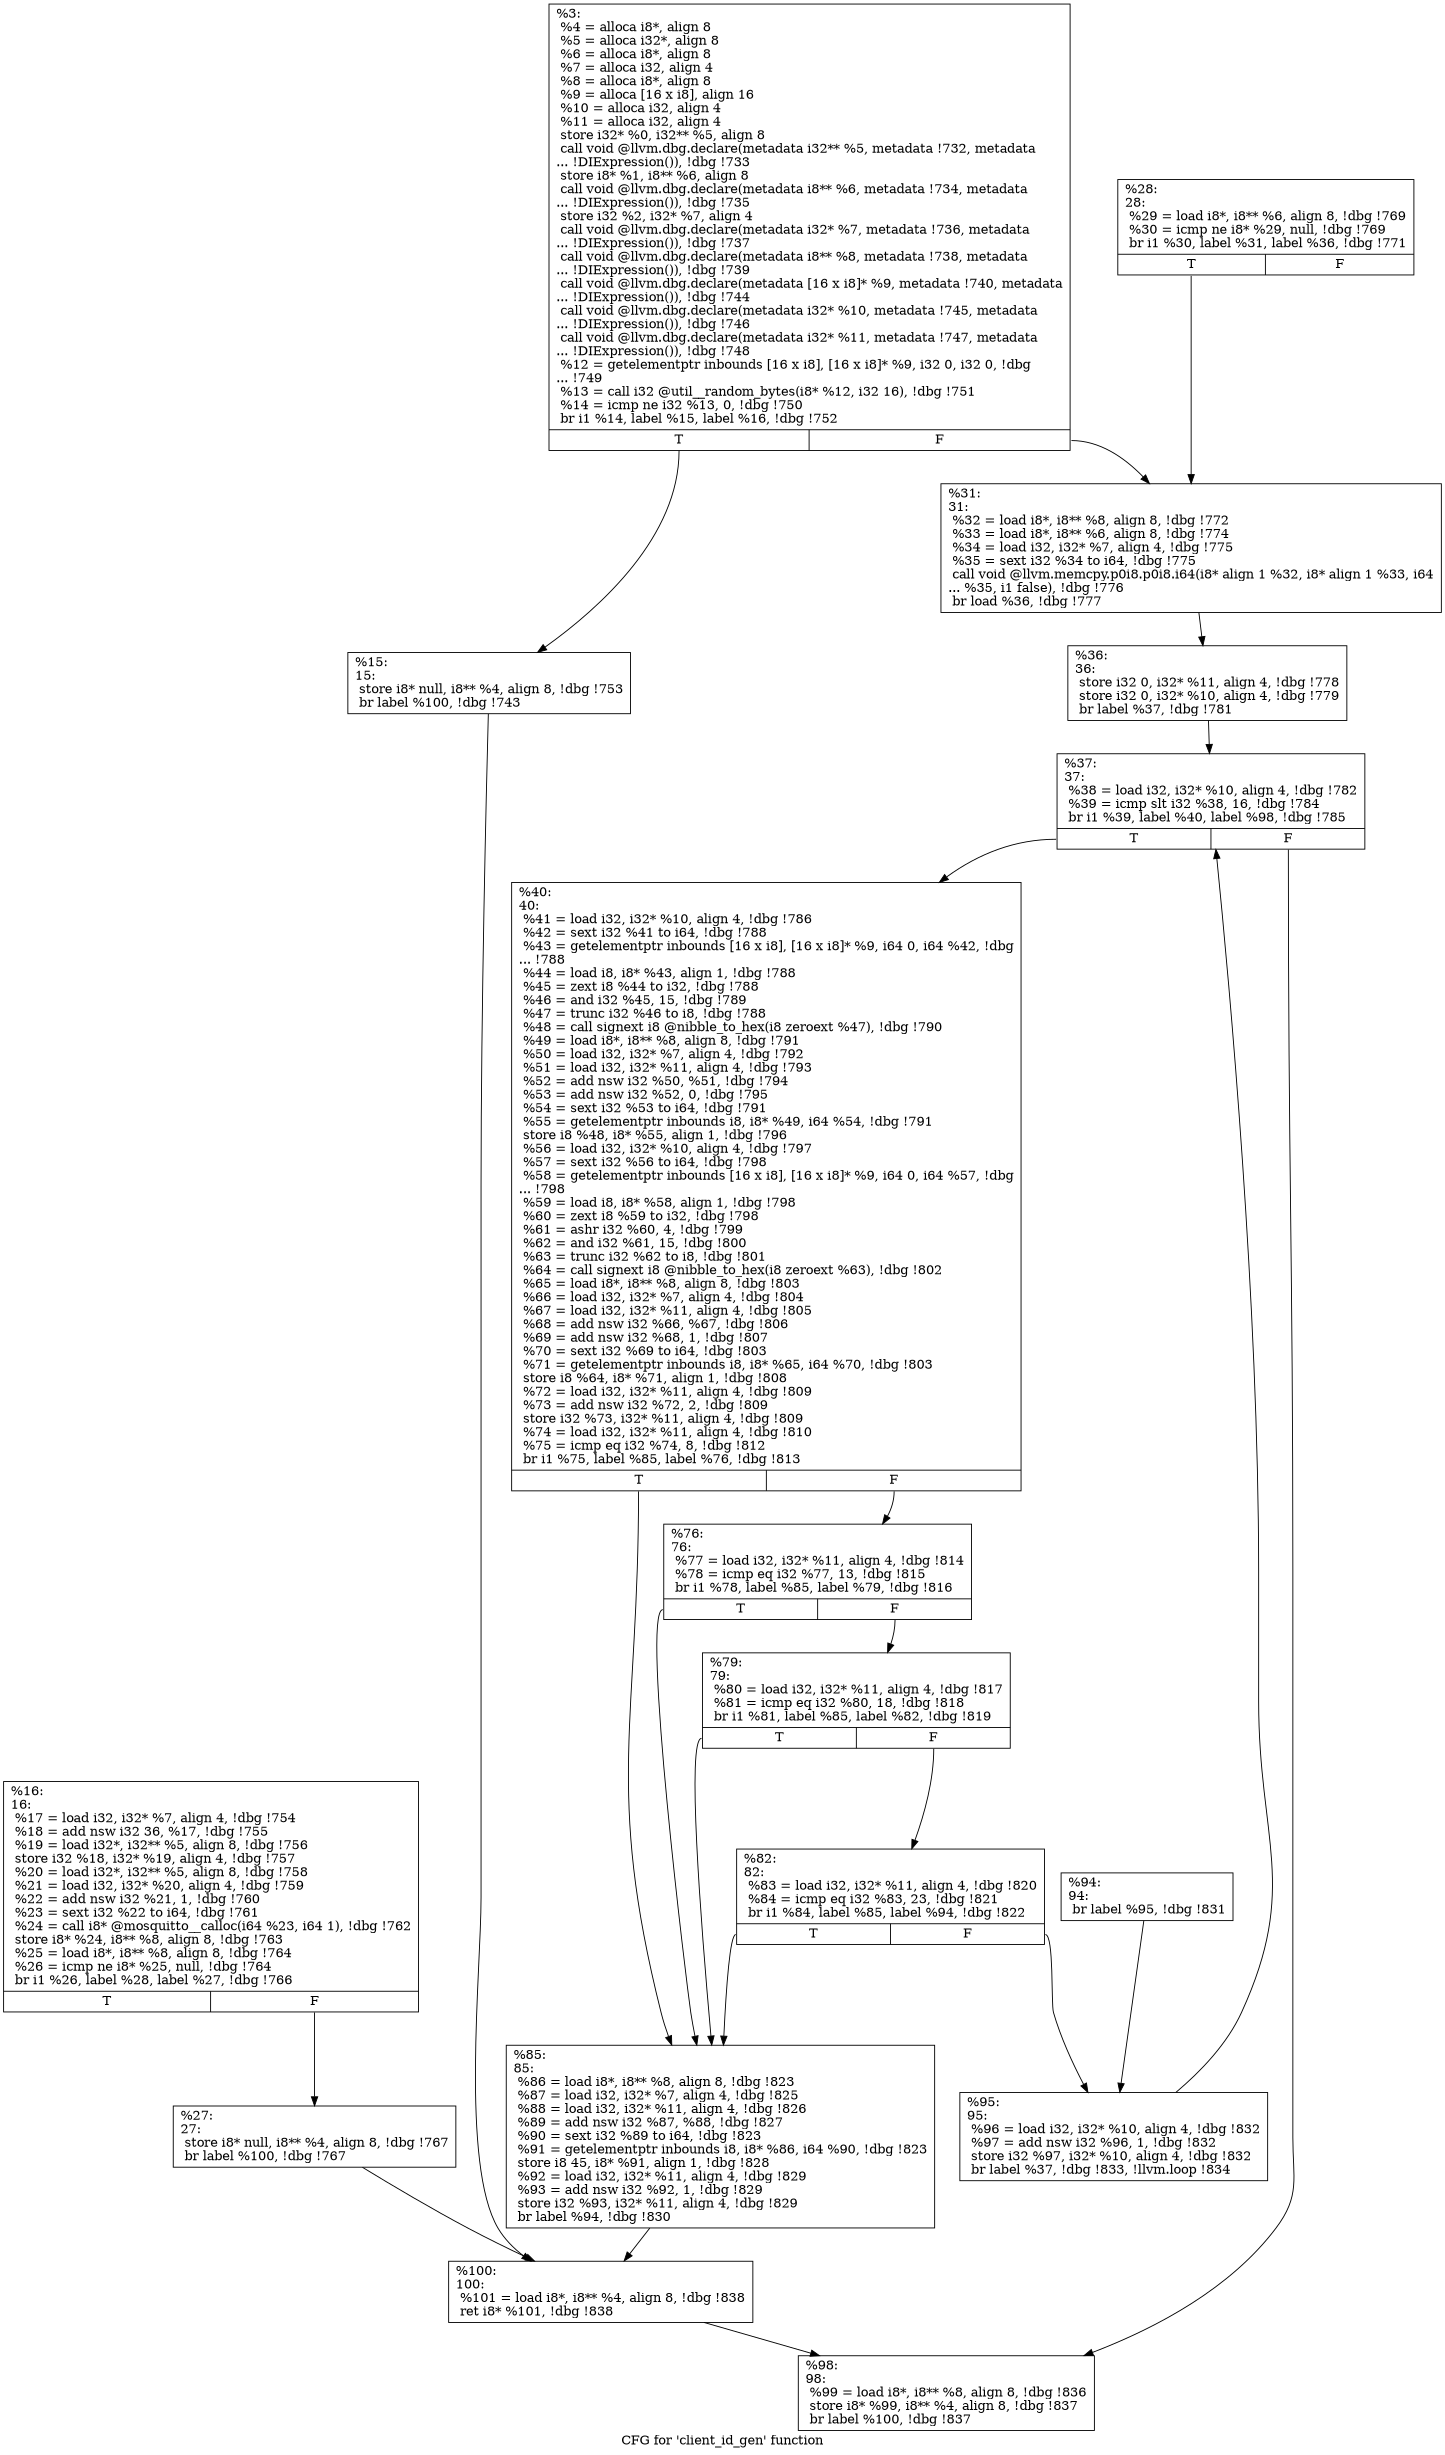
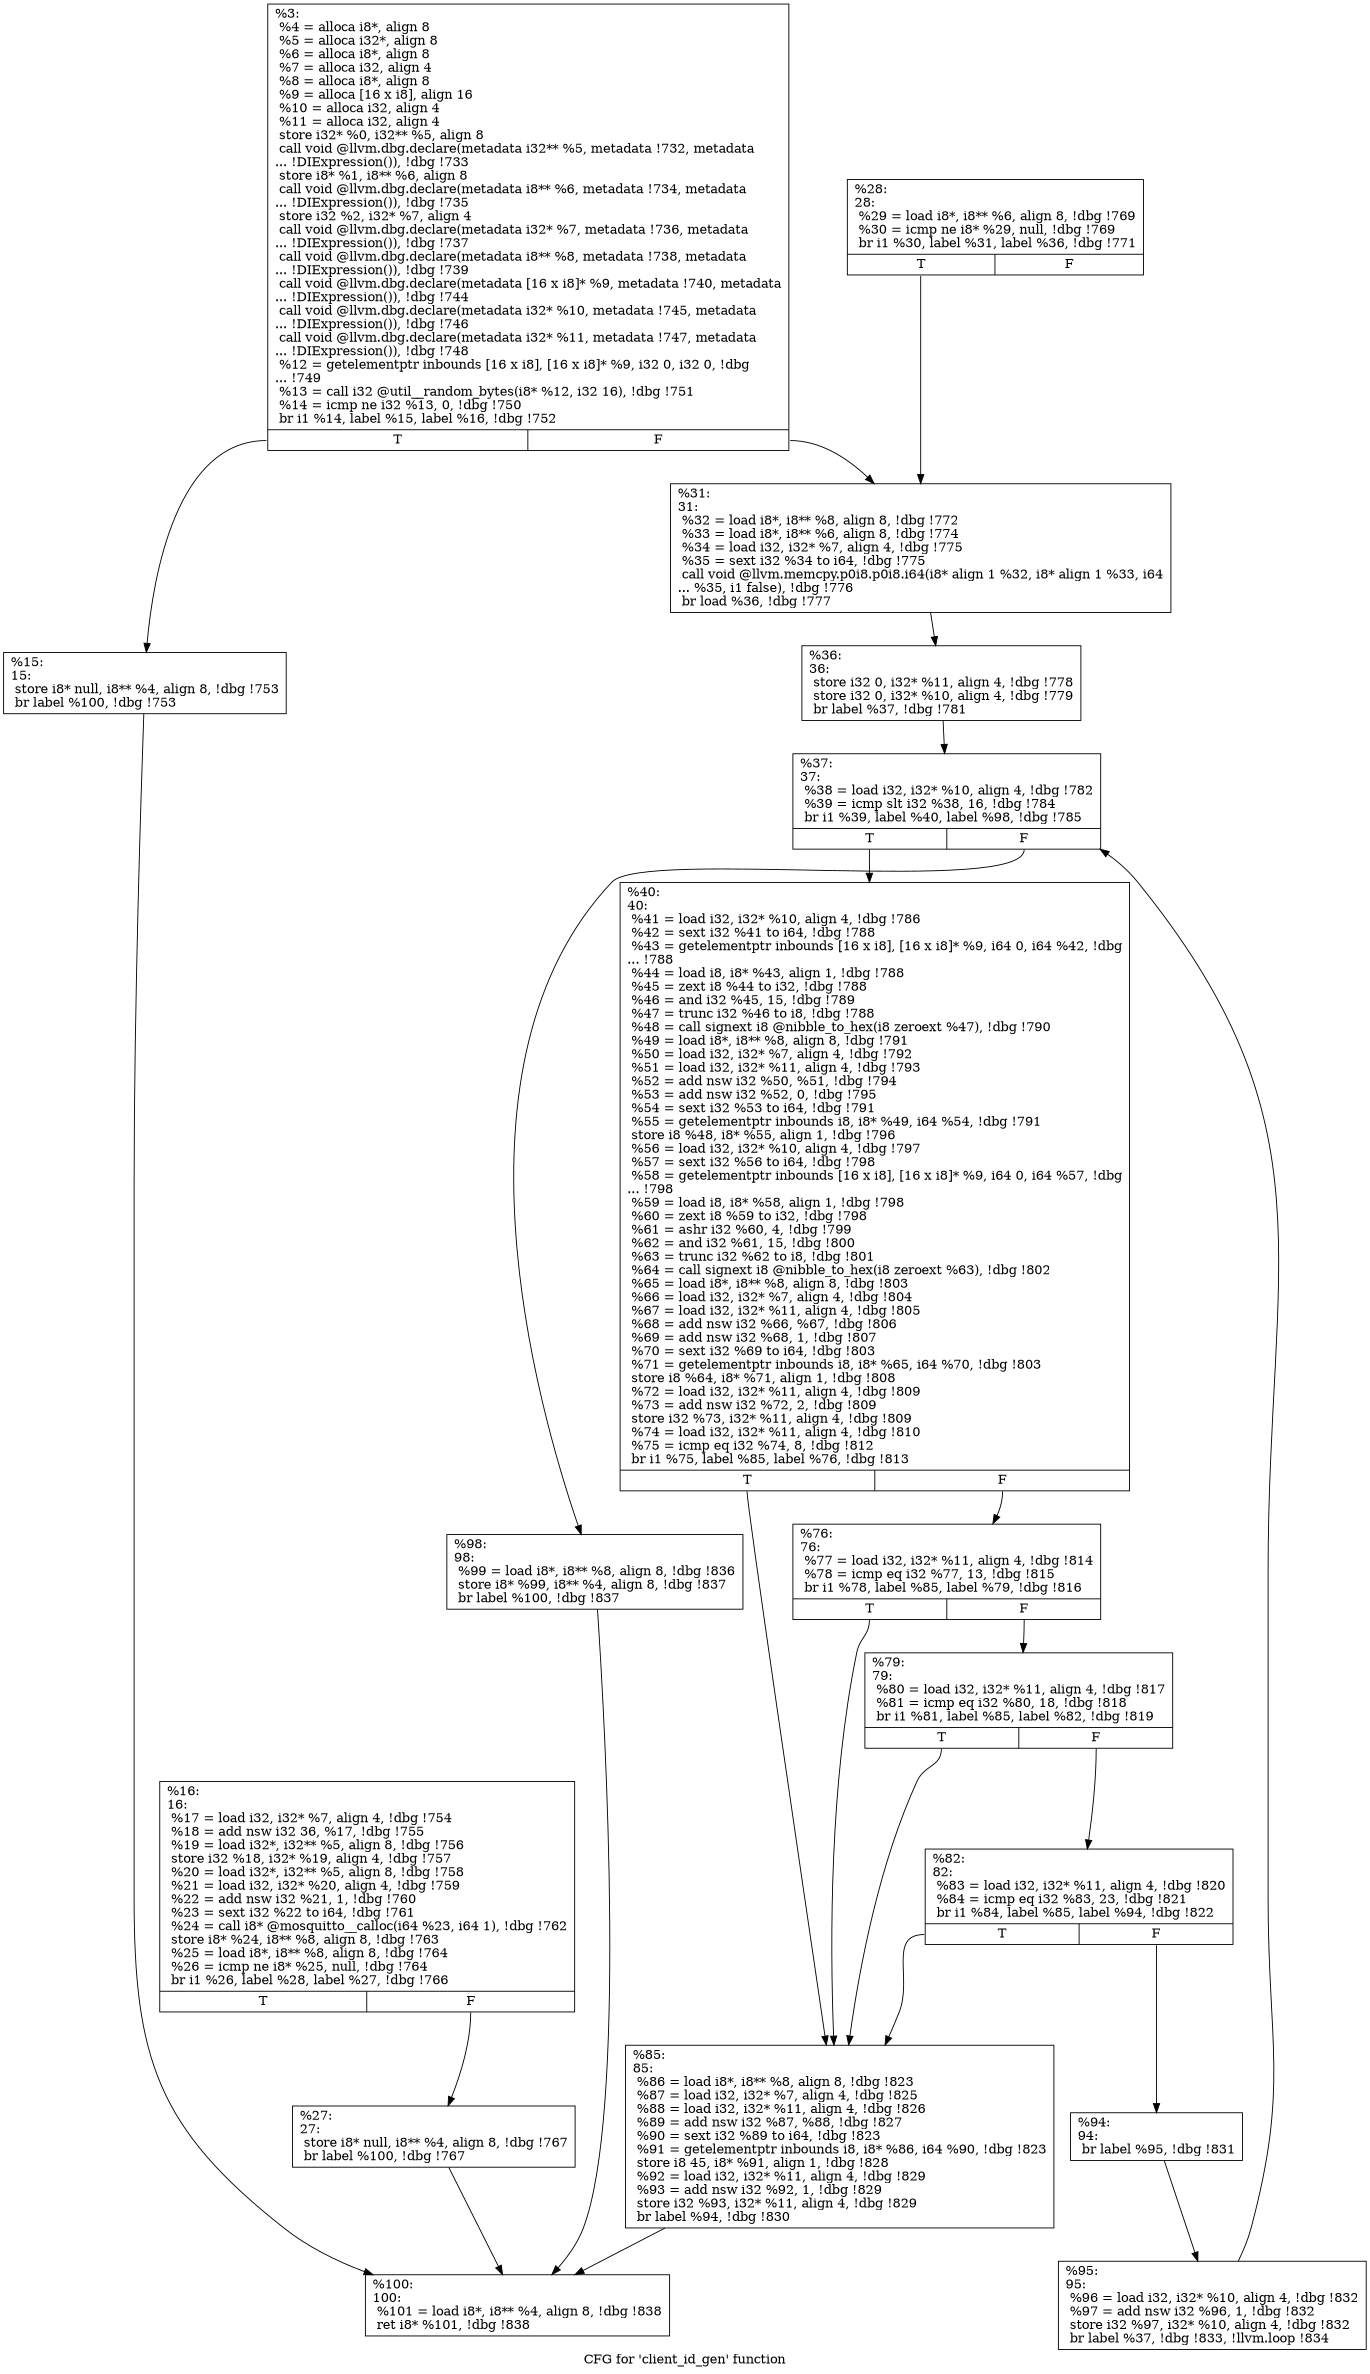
node "%15:": text "br label %100, !dbg !743" -> "br label %100, !dbg !753"
edge "%82:" -> "%95:": now "%82:" -> "%94:"
edge "%100:" -> "%98:": reversed
